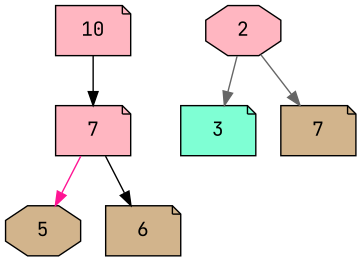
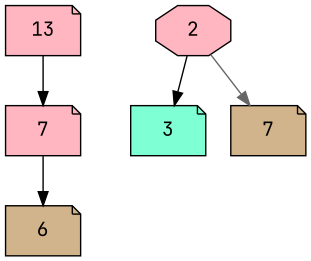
node "10": label "10" -> "13"
edge "2" -> "3": color gray40 -> black
node "5": removed
